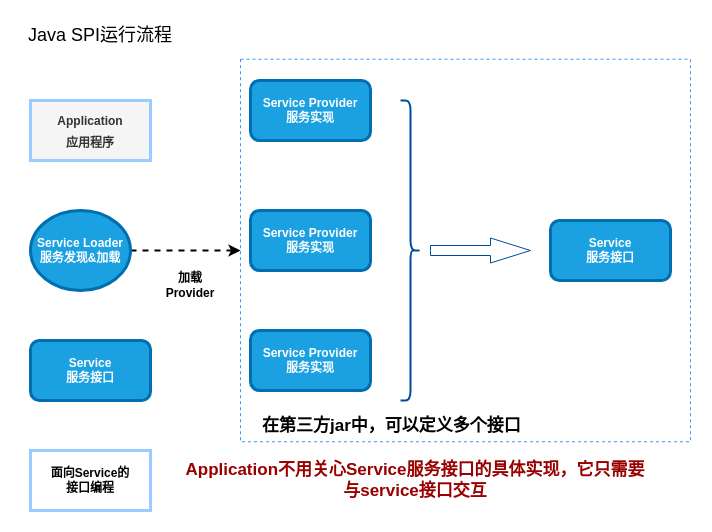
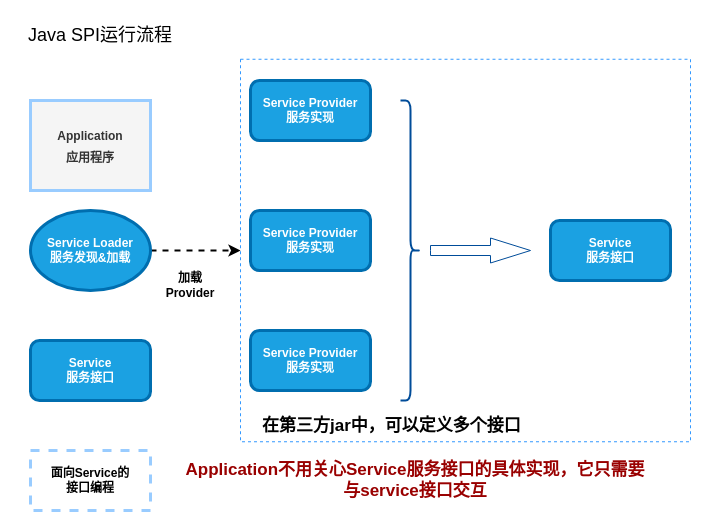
node "Application 应用程序": size 120x60 -> 120x90
node "Service Loader 服务发现&加载": size 100x80 -> 120x80
node "面向Service的 接口编程": style solid -> dashed
